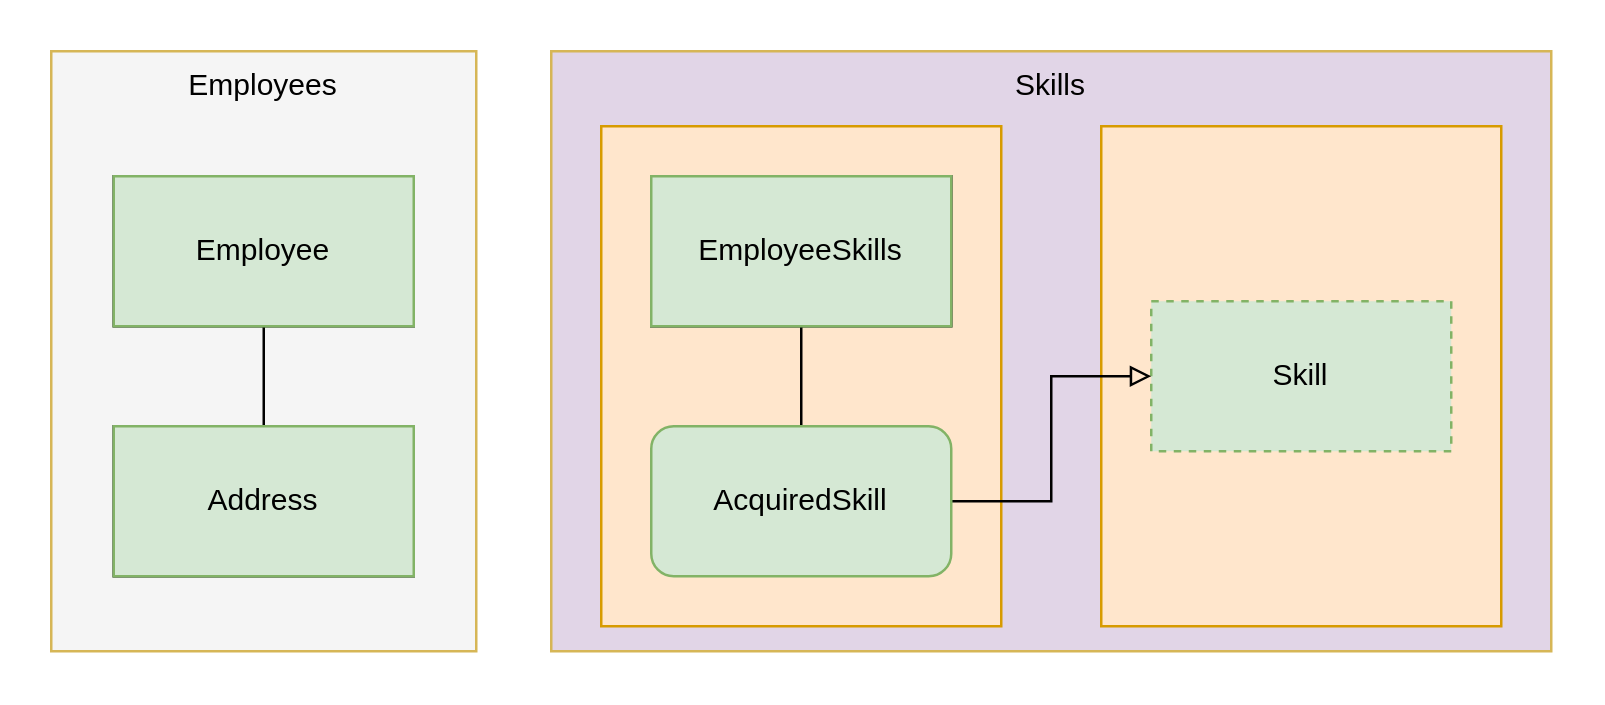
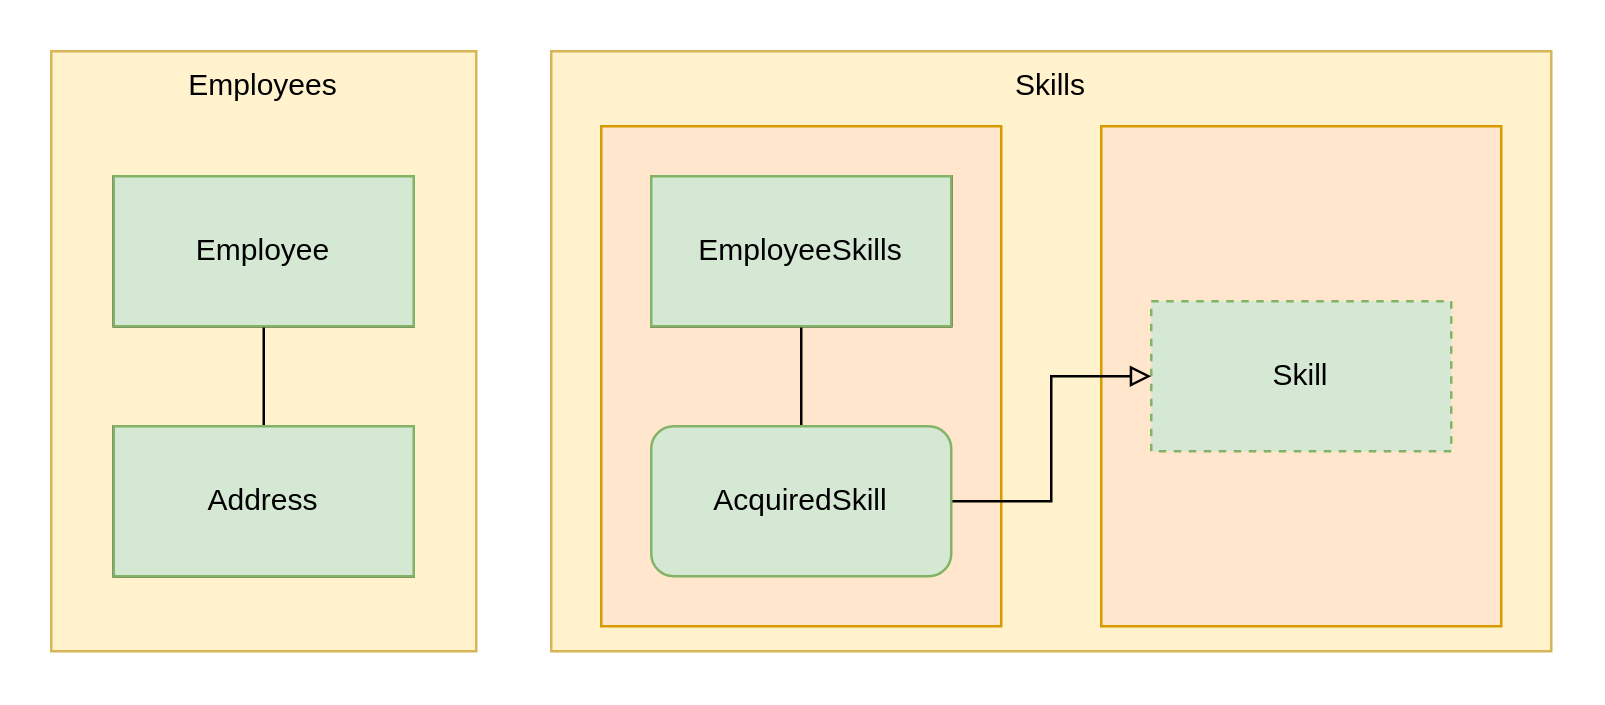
node "Employees": fillcolor #f5f5f5 -> #fff2cc
node "Skills": fillcolor #e1d5e7 -> #fff2cc
